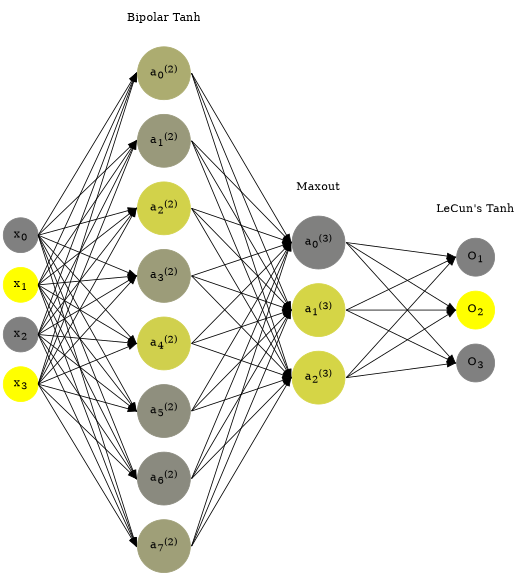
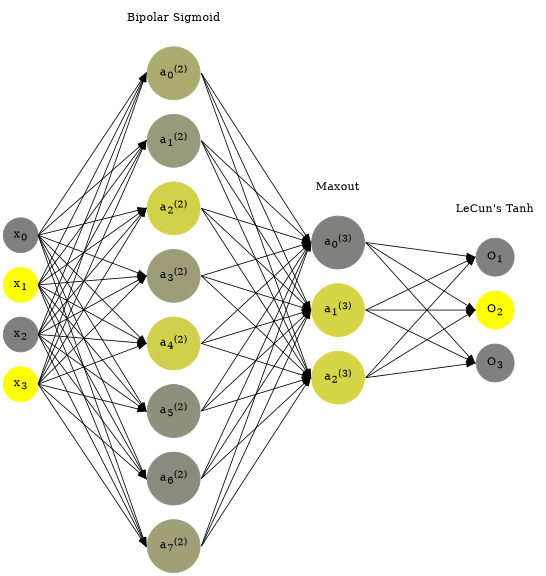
node "Bipolar Tanh": label "Bipolar Tanh" -> "Bipolar Sigmoid"
